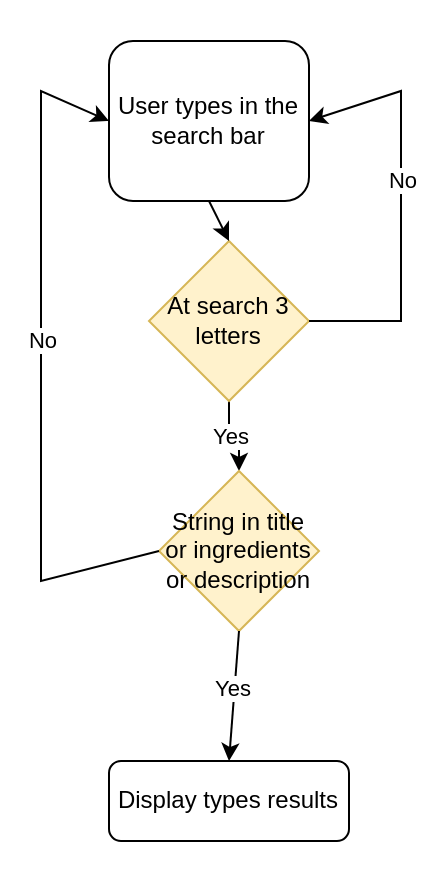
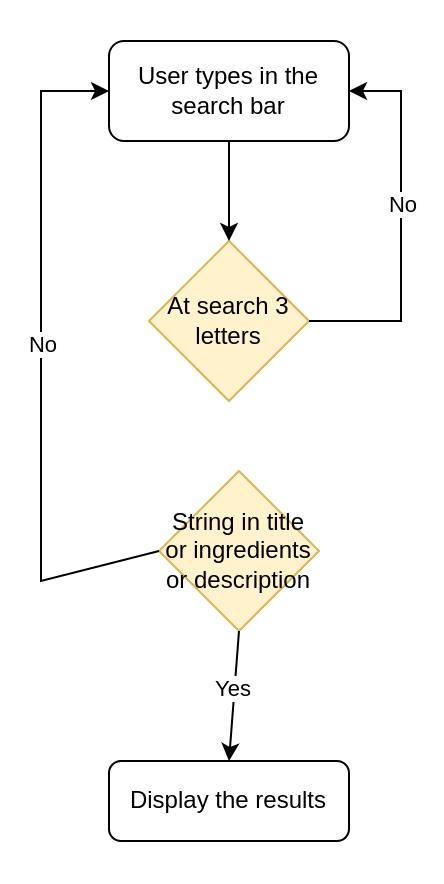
node "User types in the search bar": size 200x160 -> 240x100
edge "At search 3 letters" -> "String in title or ingredients or description": removed, label "Yes"
node "Display types results": label "Display types results" -> "Display the results"
